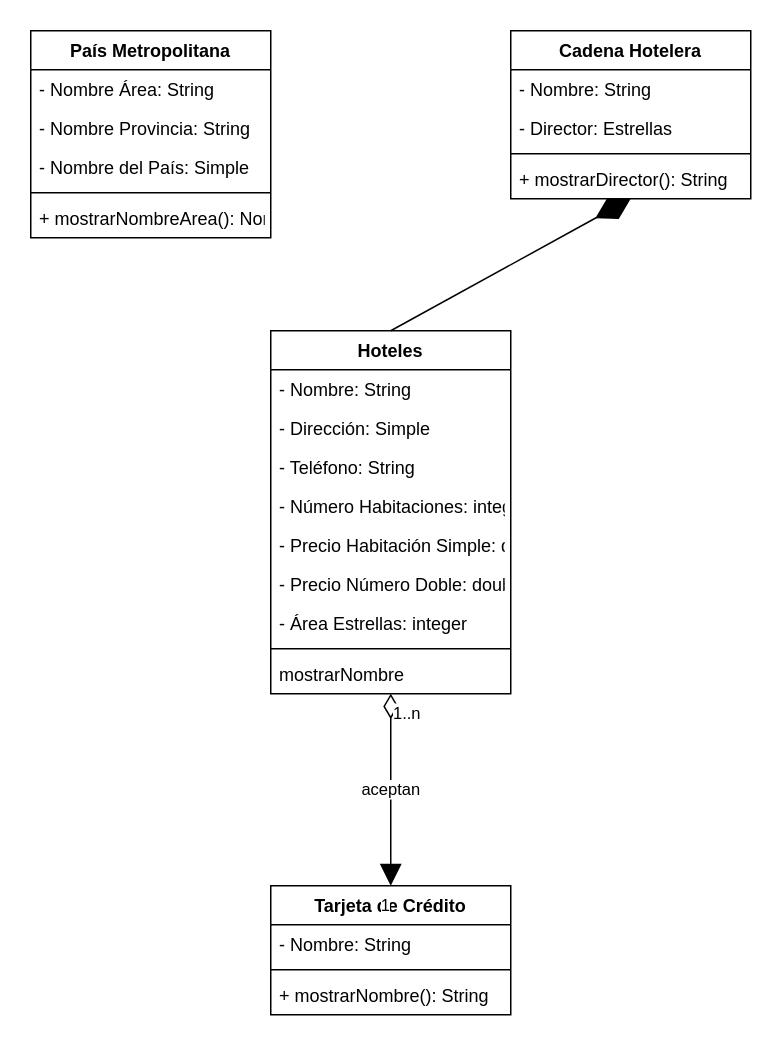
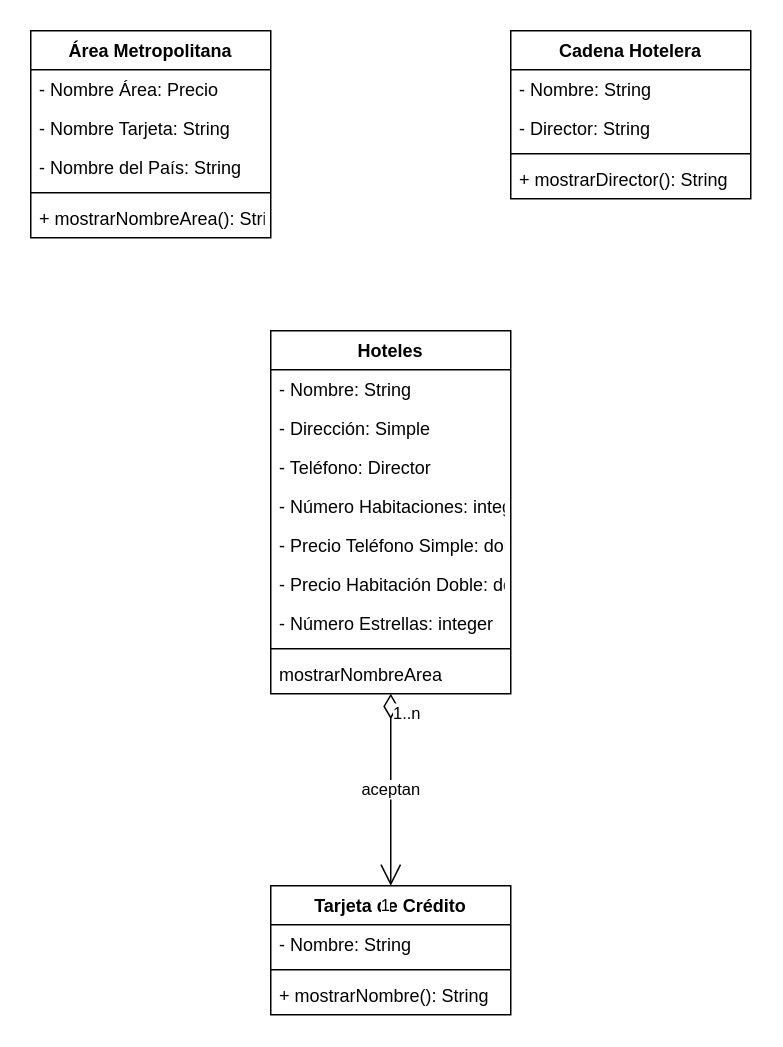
node "País Metropolitana": label "País Metropolitana" -> "Área Metropolitana"
node "- Nombre Área: String": label "- Nombre Área: String" -> "- Nombre Área: Precio"
node "- Nombre Provincia: String": label "- Nombre Provincia: String" -> "- Nombre Tarjeta: String"
node "- Director: Estrellas": label "- Director: Estrellas" -> "- Director: String"
node "- Nombre del País: Simple": label "- Nombre del País: Simple" -> "- Nombre del País: String"
node "+ mostrarNombreArea(): Nombre": label "+ mostrarNombreArea(): Nombre" -> "+ mostrarNombreArea(): String"
edge "Hoteles" -> "Cadena Hotelera": removed
node "- Teléfono: String": label "- Teléfono: String" -> "- Teléfono: Director"
node "- Precio Habitación Simple: double": label "- Precio Habitación Simple: double" -> "- Precio Teléfono Simple: double"
node "- Precio Número Doble: double": label "- Precio Número Doble: double" -> "- Precio Habitación Doble: double"
node "- Área Estrellas: integer": label "- Área Estrellas: integer" -> "- Número Estrellas: integer"
node "mostrarNombre": label "mostrarNombre" -> "mostrarNombreArea"
edge "Hoteles" -- "Tarjeta de Crédito": arrowhead block -> open
